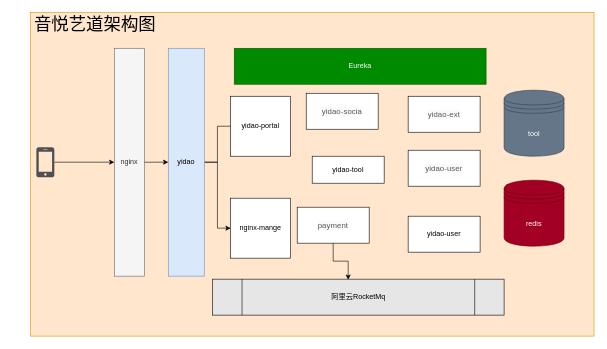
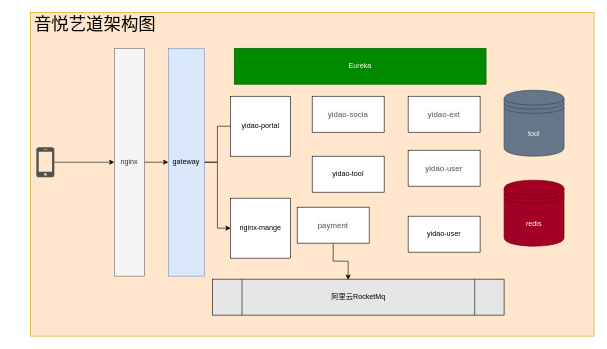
node "yidao-socia": moved (342, 111) -> (348, 114)
node "yidao": label "yidao" -> "gateway"
node "yidao-tool": size 72x27 -> 72x36
